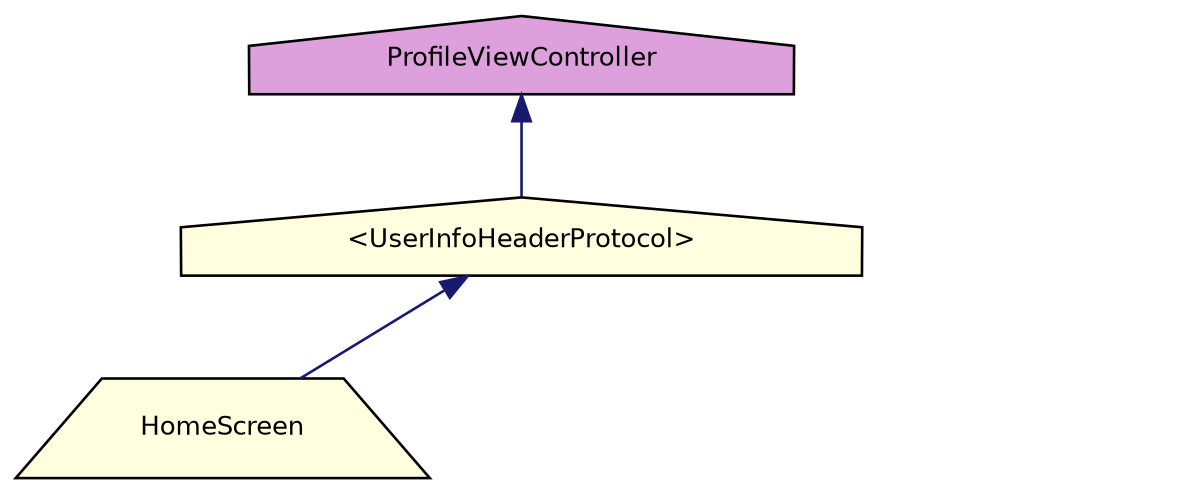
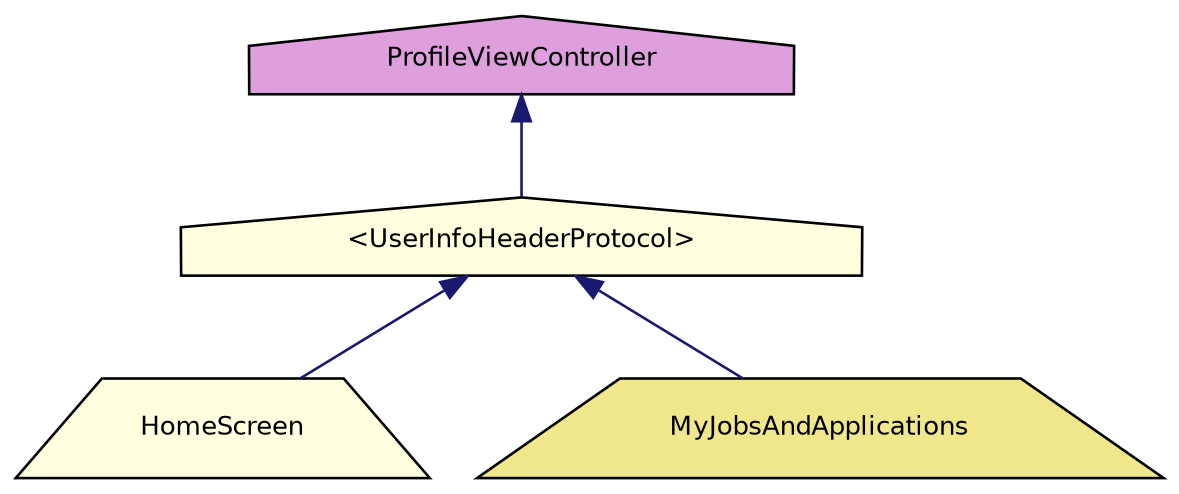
node "MyJobsAndApplications": added
